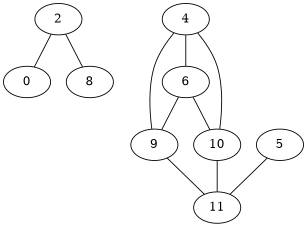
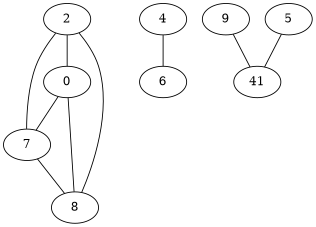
edge "4" -- "9": removed
edge "6" -- "9": removed
node "7": added
edge "0" -- "8": added
node "10": removed
node "11": label "11" -> "41"
